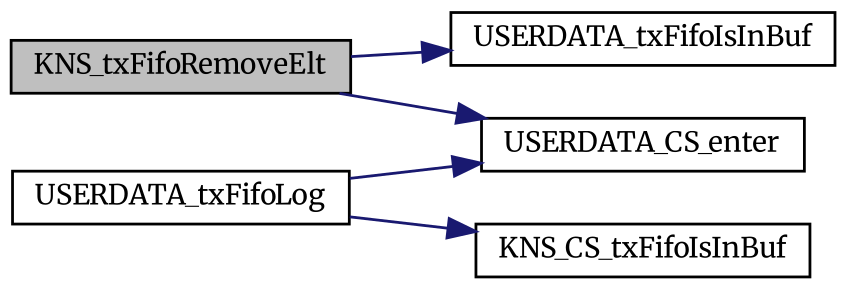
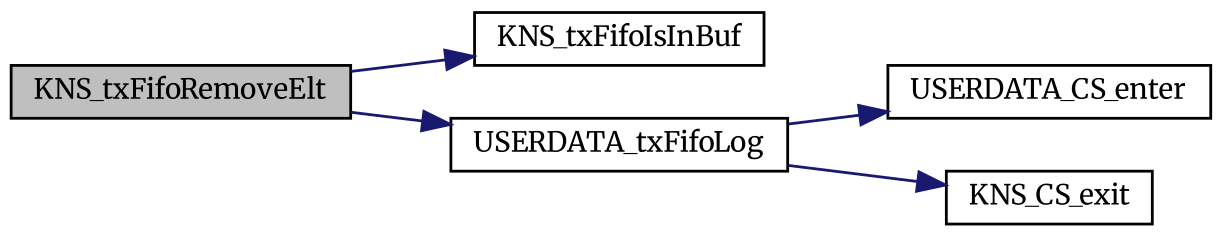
node "USERDATA_txFifoIsInBuf": label "USERDATA_txFifoIsInBuf" -> "KNS_txFifoIsInBuf"
edge "KNS_txFifoRemoveElt" -> "USERDATA_CS_enter": now "KNS_txFifoRemoveElt" -> "USERDATA_txFifoLog"
node "KNS_CS_txFifoIsInBuf": label "KNS_CS_txFifoIsInBuf" -> "KNS_CS_exit"
